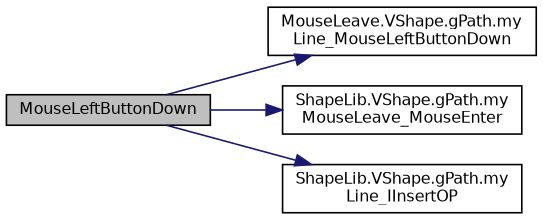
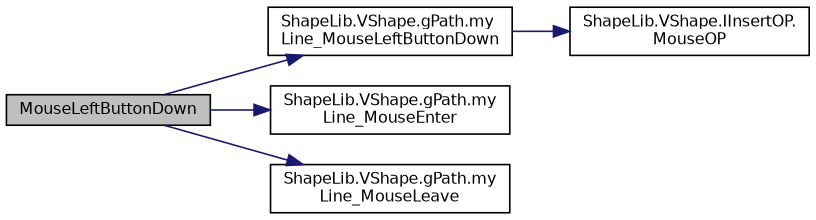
node "MouseLeave.VShape.gPath.my Line_MouseLeftButtonDown": label "MouseLeave.VShape.gPath.my Line_MouseLeftButtonDown" -> "ShapeLib.VShape.gPath.my Line_MouseLeftButtonDown"
node "ShapeLib.VShape.IInsertOP. MouseOP": added
node "ShapeLib.VShape.gPath.my MouseLeave_MouseEnter": label "ShapeLib.VShape.gPath.my MouseLeave_MouseEnter" -> "ShapeLib.VShape.gPath.my Line_MouseEnter"
node "ShapeLib.VShape.gPath.my Line_IInsertOP": label "ShapeLib.VShape.gPath.my Line_IInsertOP" -> "ShapeLib.VShape.gPath.my Line_MouseLeave"
